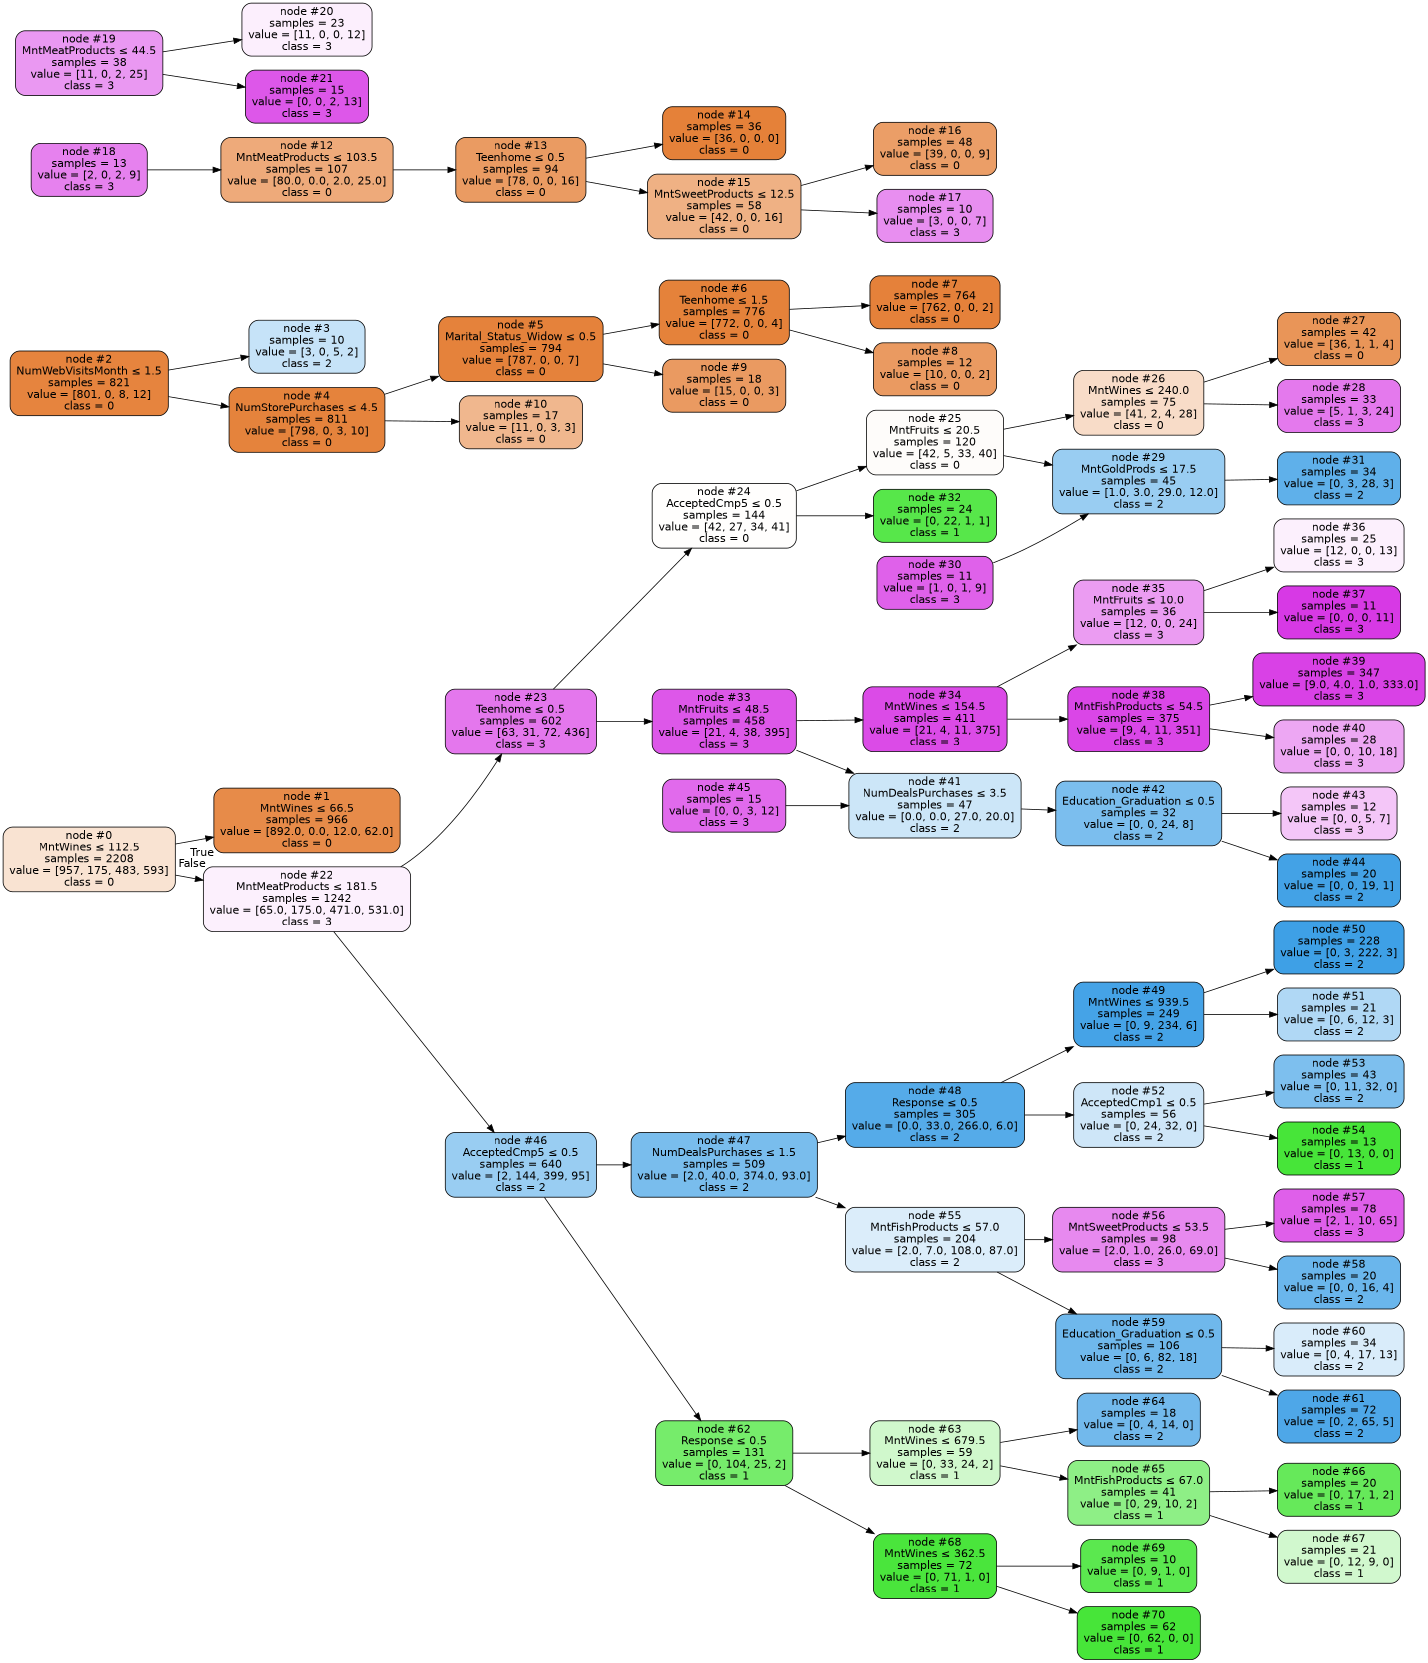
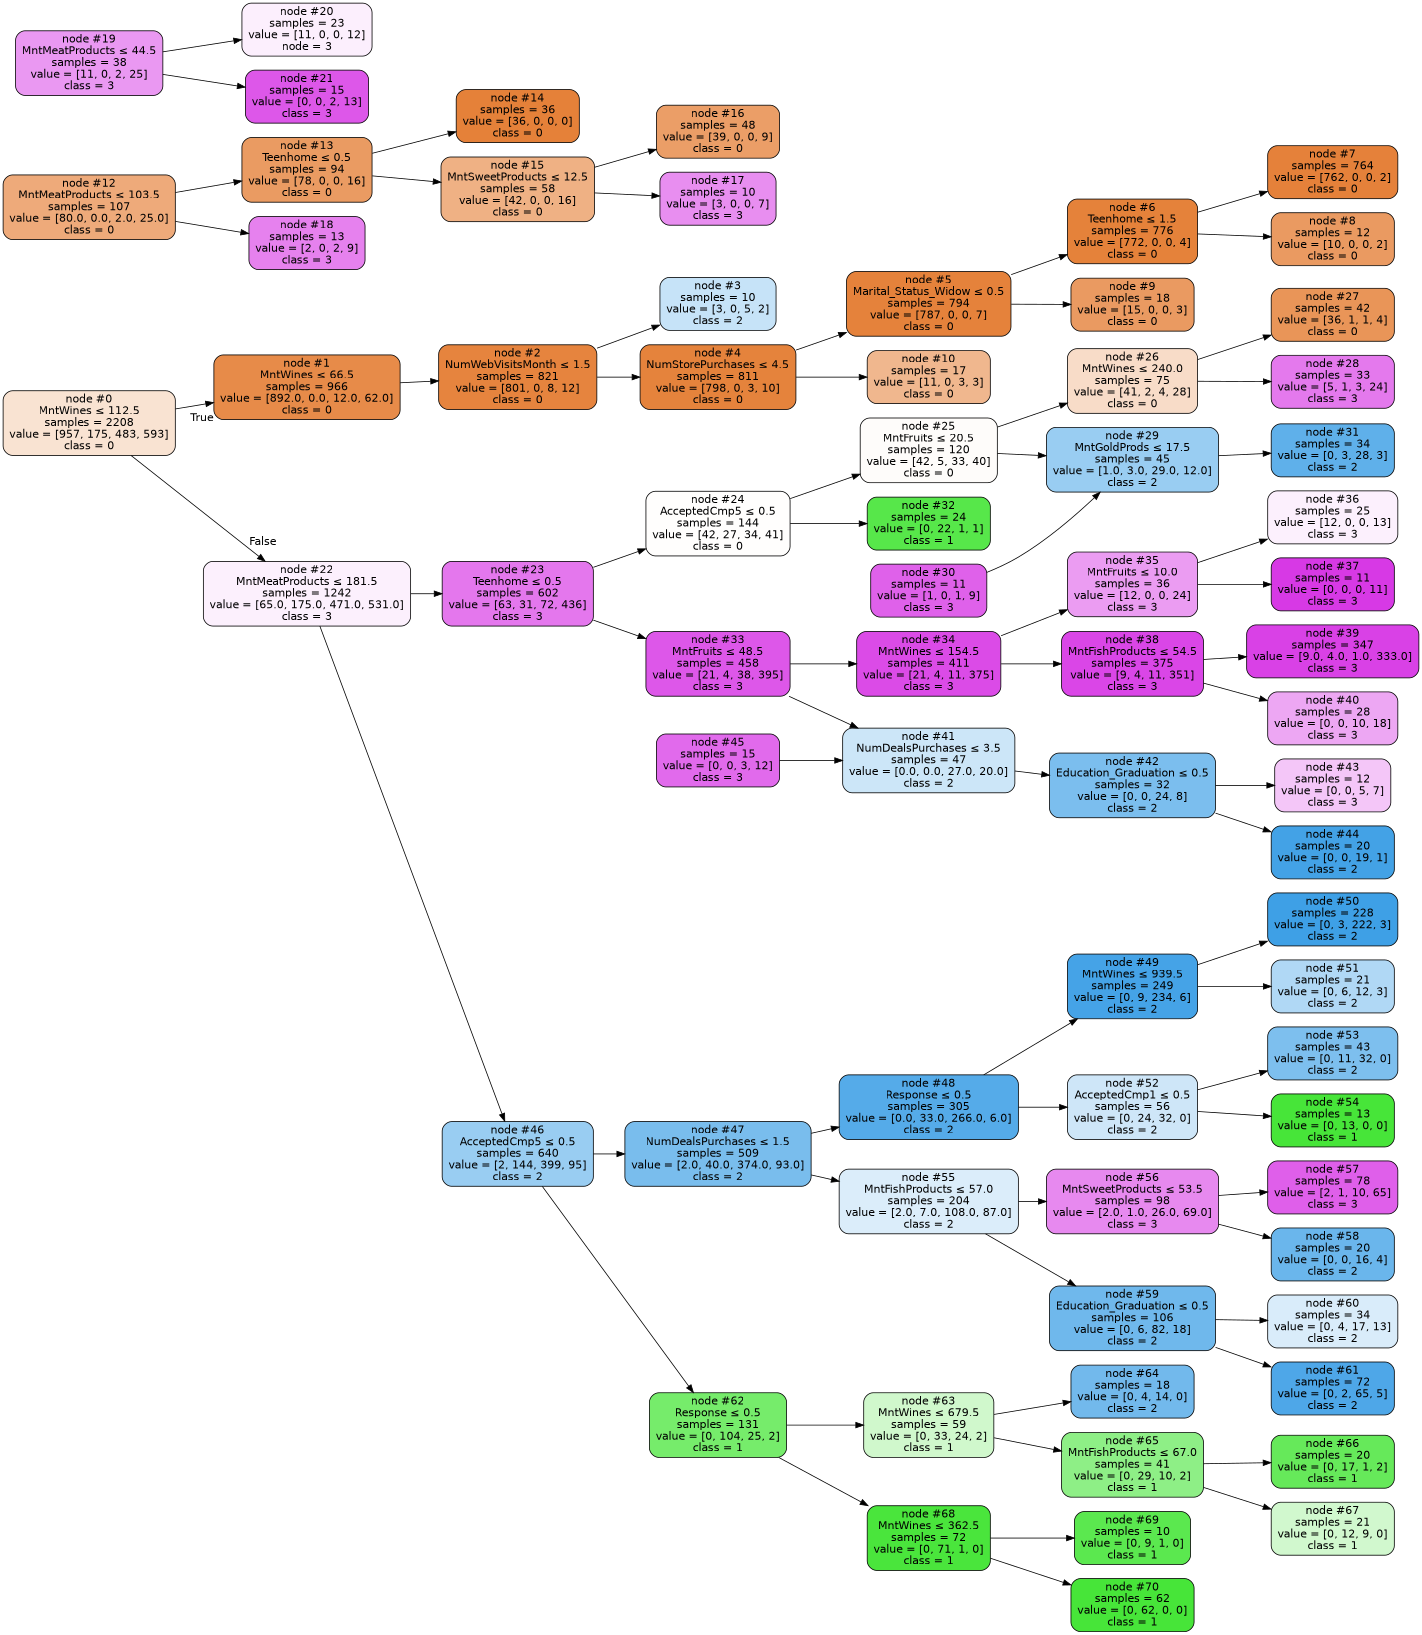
node "node #20": text "class = 3" -> "node = 3"
edge "node #18" -> "node #12": reversed
edge "node #1" -> "node #2": added
